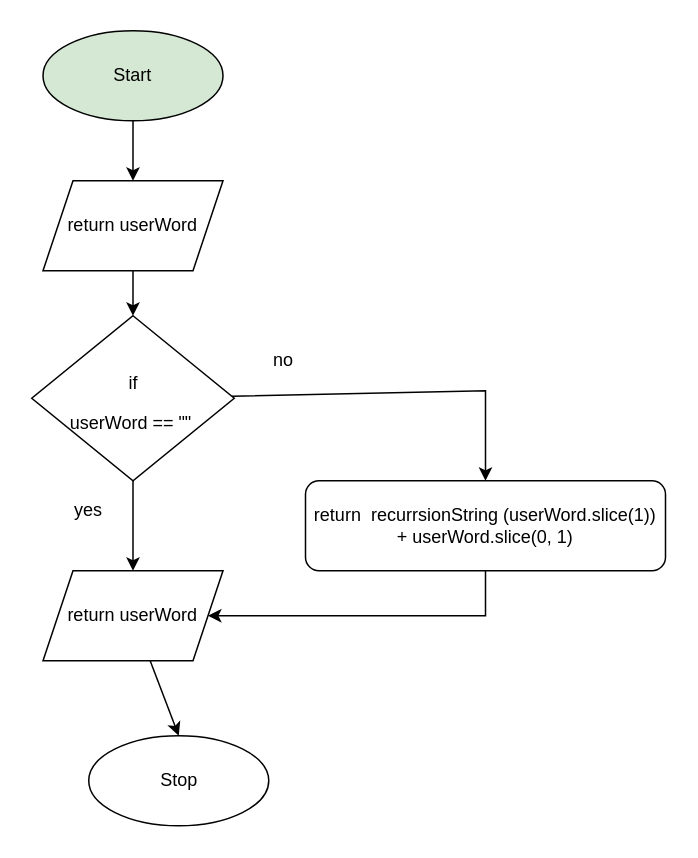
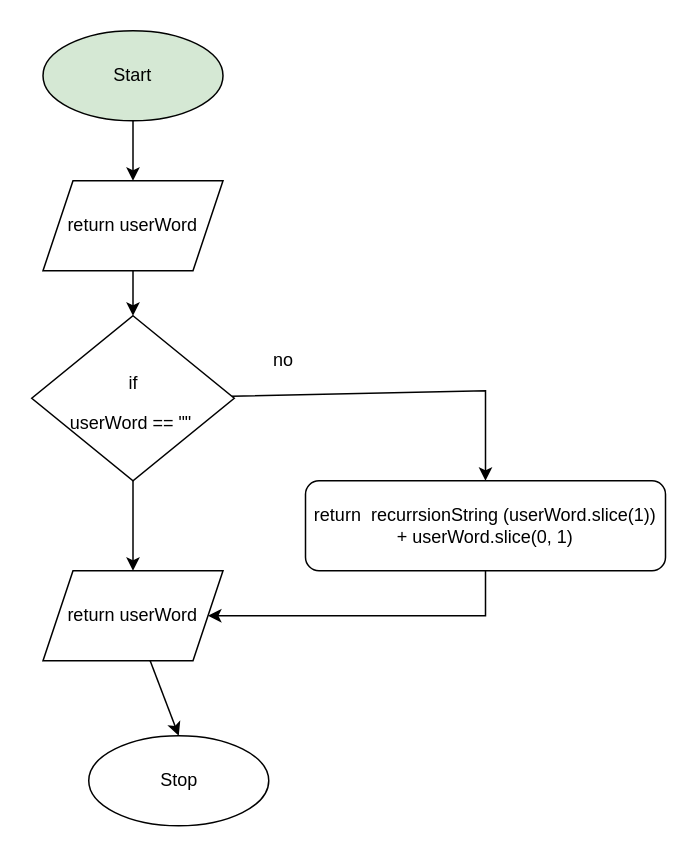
node "yes": removed
